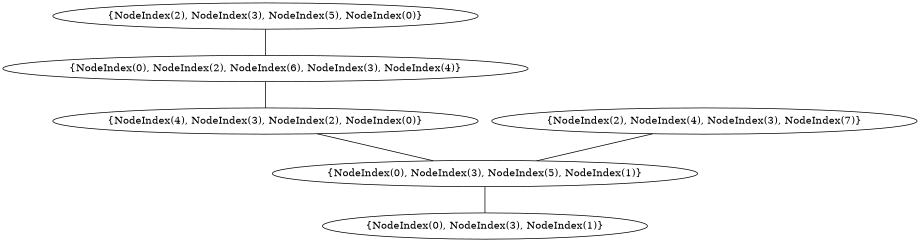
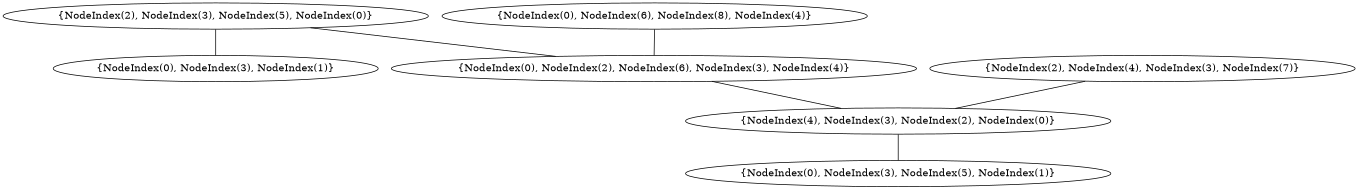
node "{NodeIndex(0), NodeIndex(6), NodeIndex(8), NodeIndex(4)}": added
edge "{NodeIndex(2), NodeIndex(4), NodeIndex(3), NodeIndex(7)}" -- "{NodeIndex(0), NodeIndex(3), NodeIndex(5), NodeIndex(1)}": now "{NodeIndex(2), NodeIndex(4), NodeIndex(3), NodeIndex(7)}" -- "{NodeIndex(4), NodeIndex(3), NodeIndex(2), NodeIndex(0)}"
edge "{NodeIndex(0), NodeIndex(3), NodeIndex(5), NodeIndex(1)}" -- "{NodeIndex(0), NodeIndex(3), NodeIndex(1)}": now "{NodeIndex(2), NodeIndex(3), NodeIndex(5), NodeIndex(0)}" -- "{NodeIndex(0), NodeIndex(3), NodeIndex(1)}"
